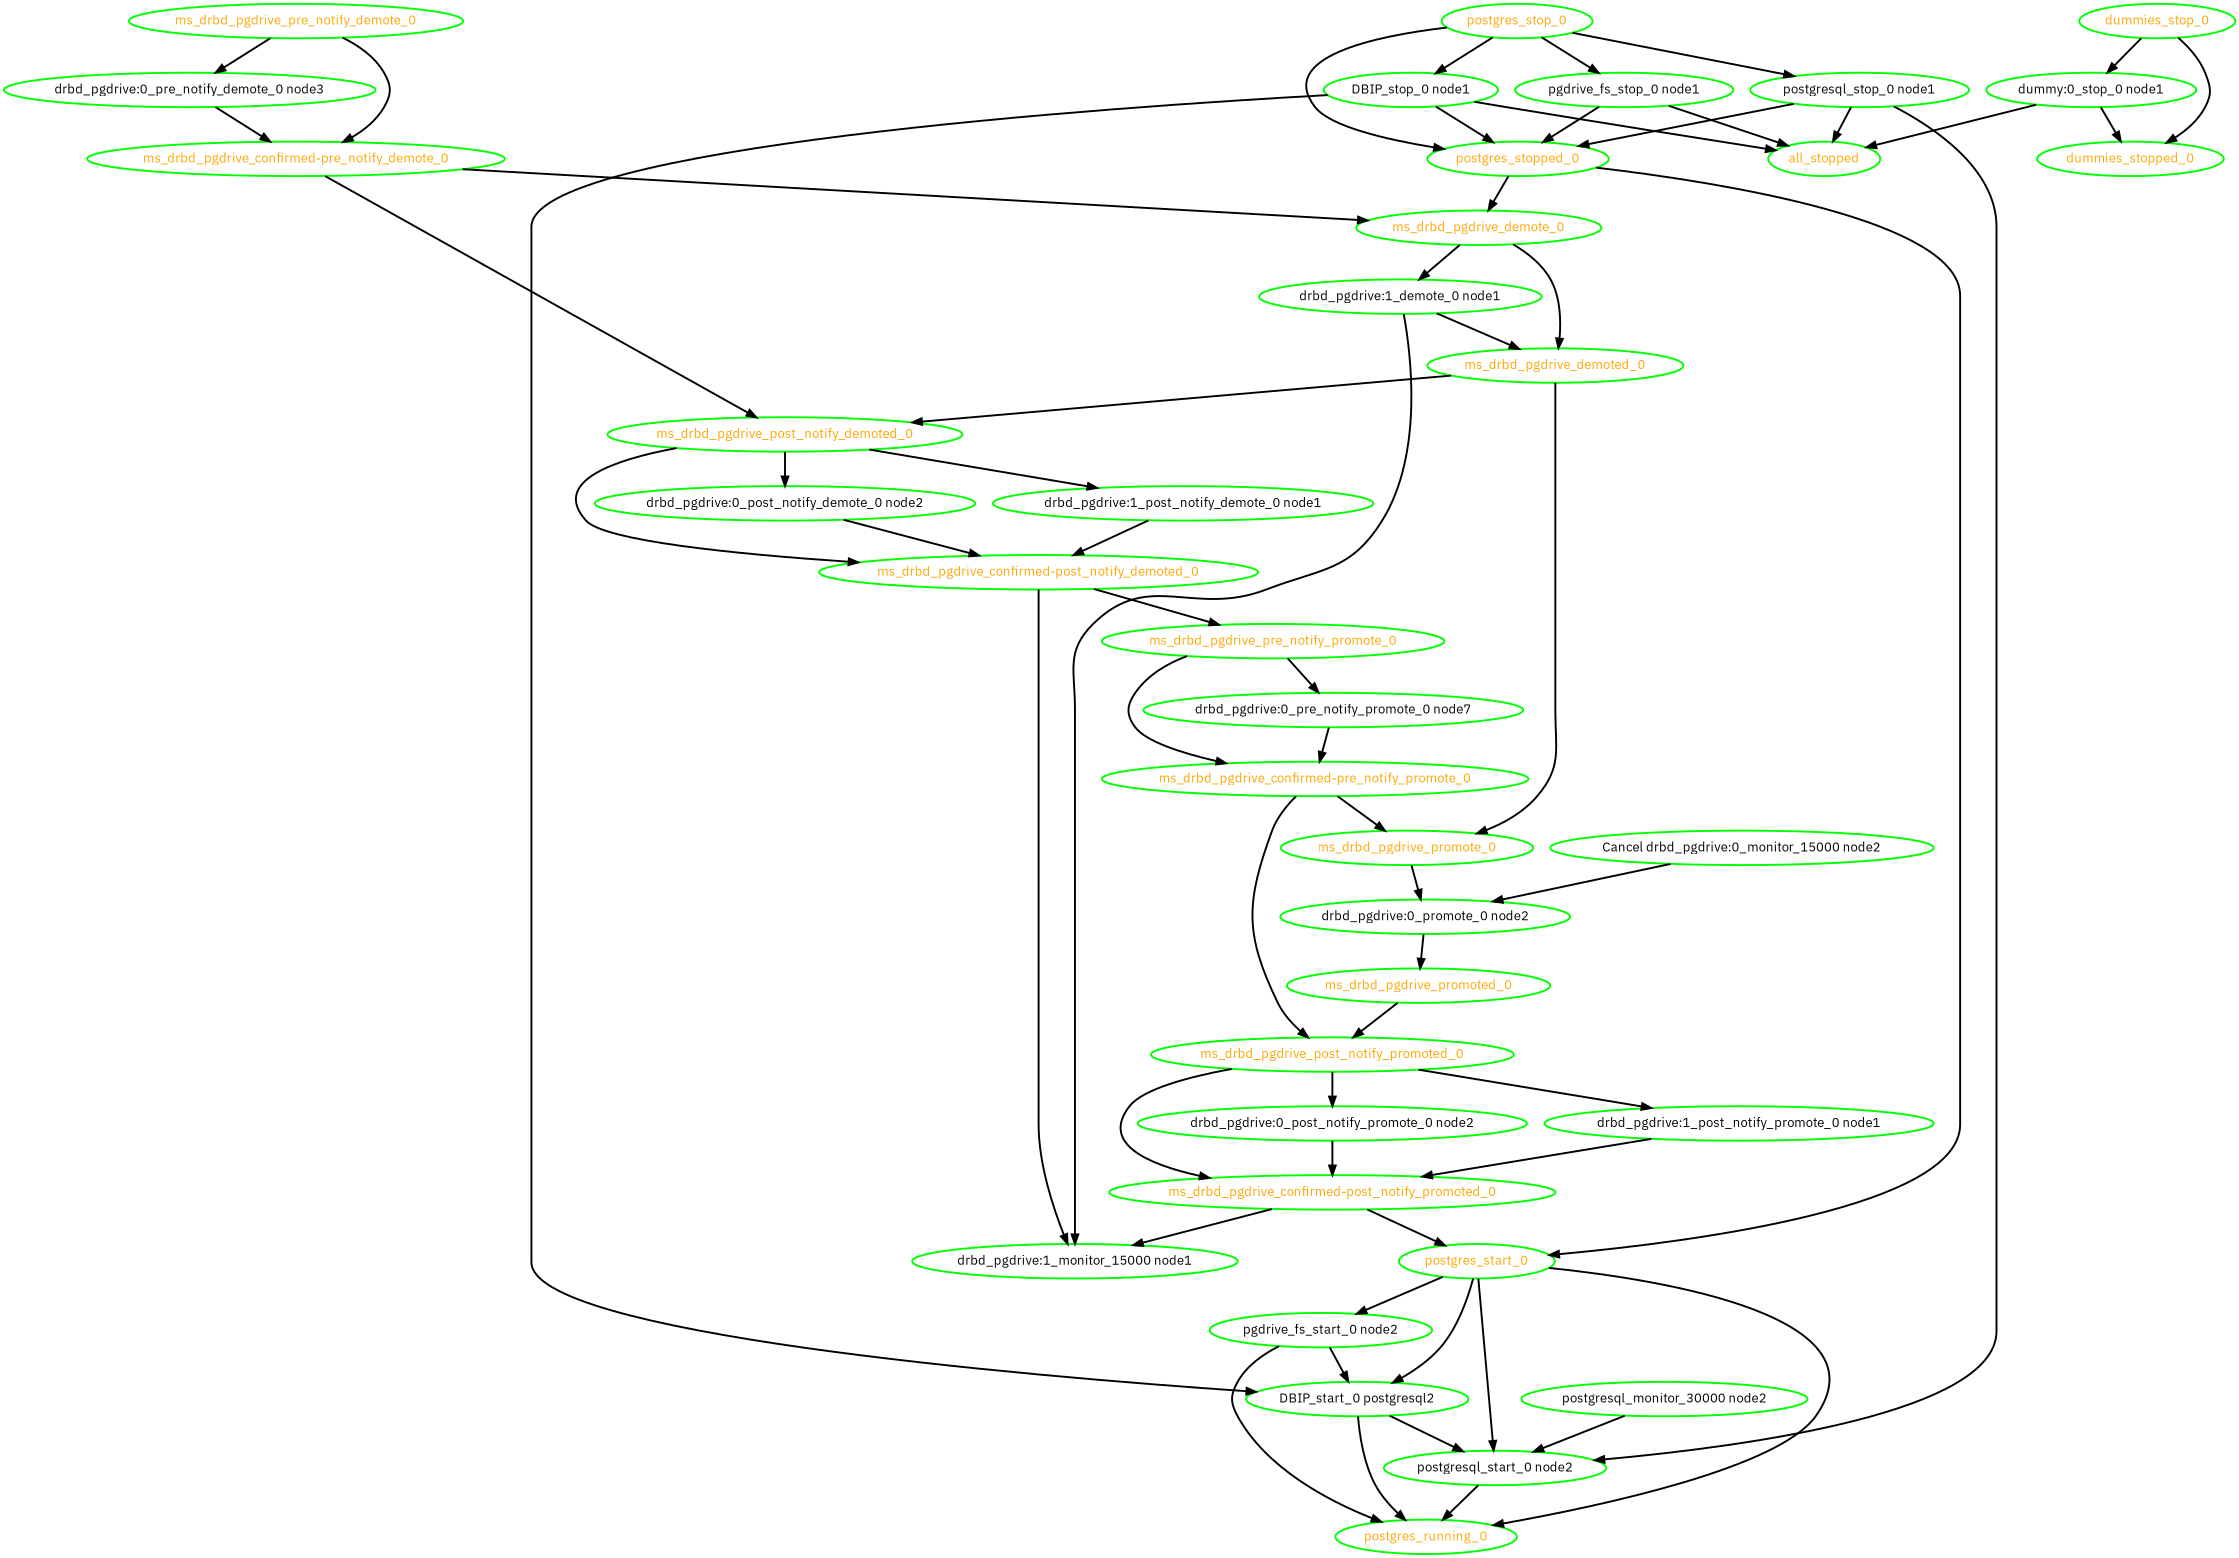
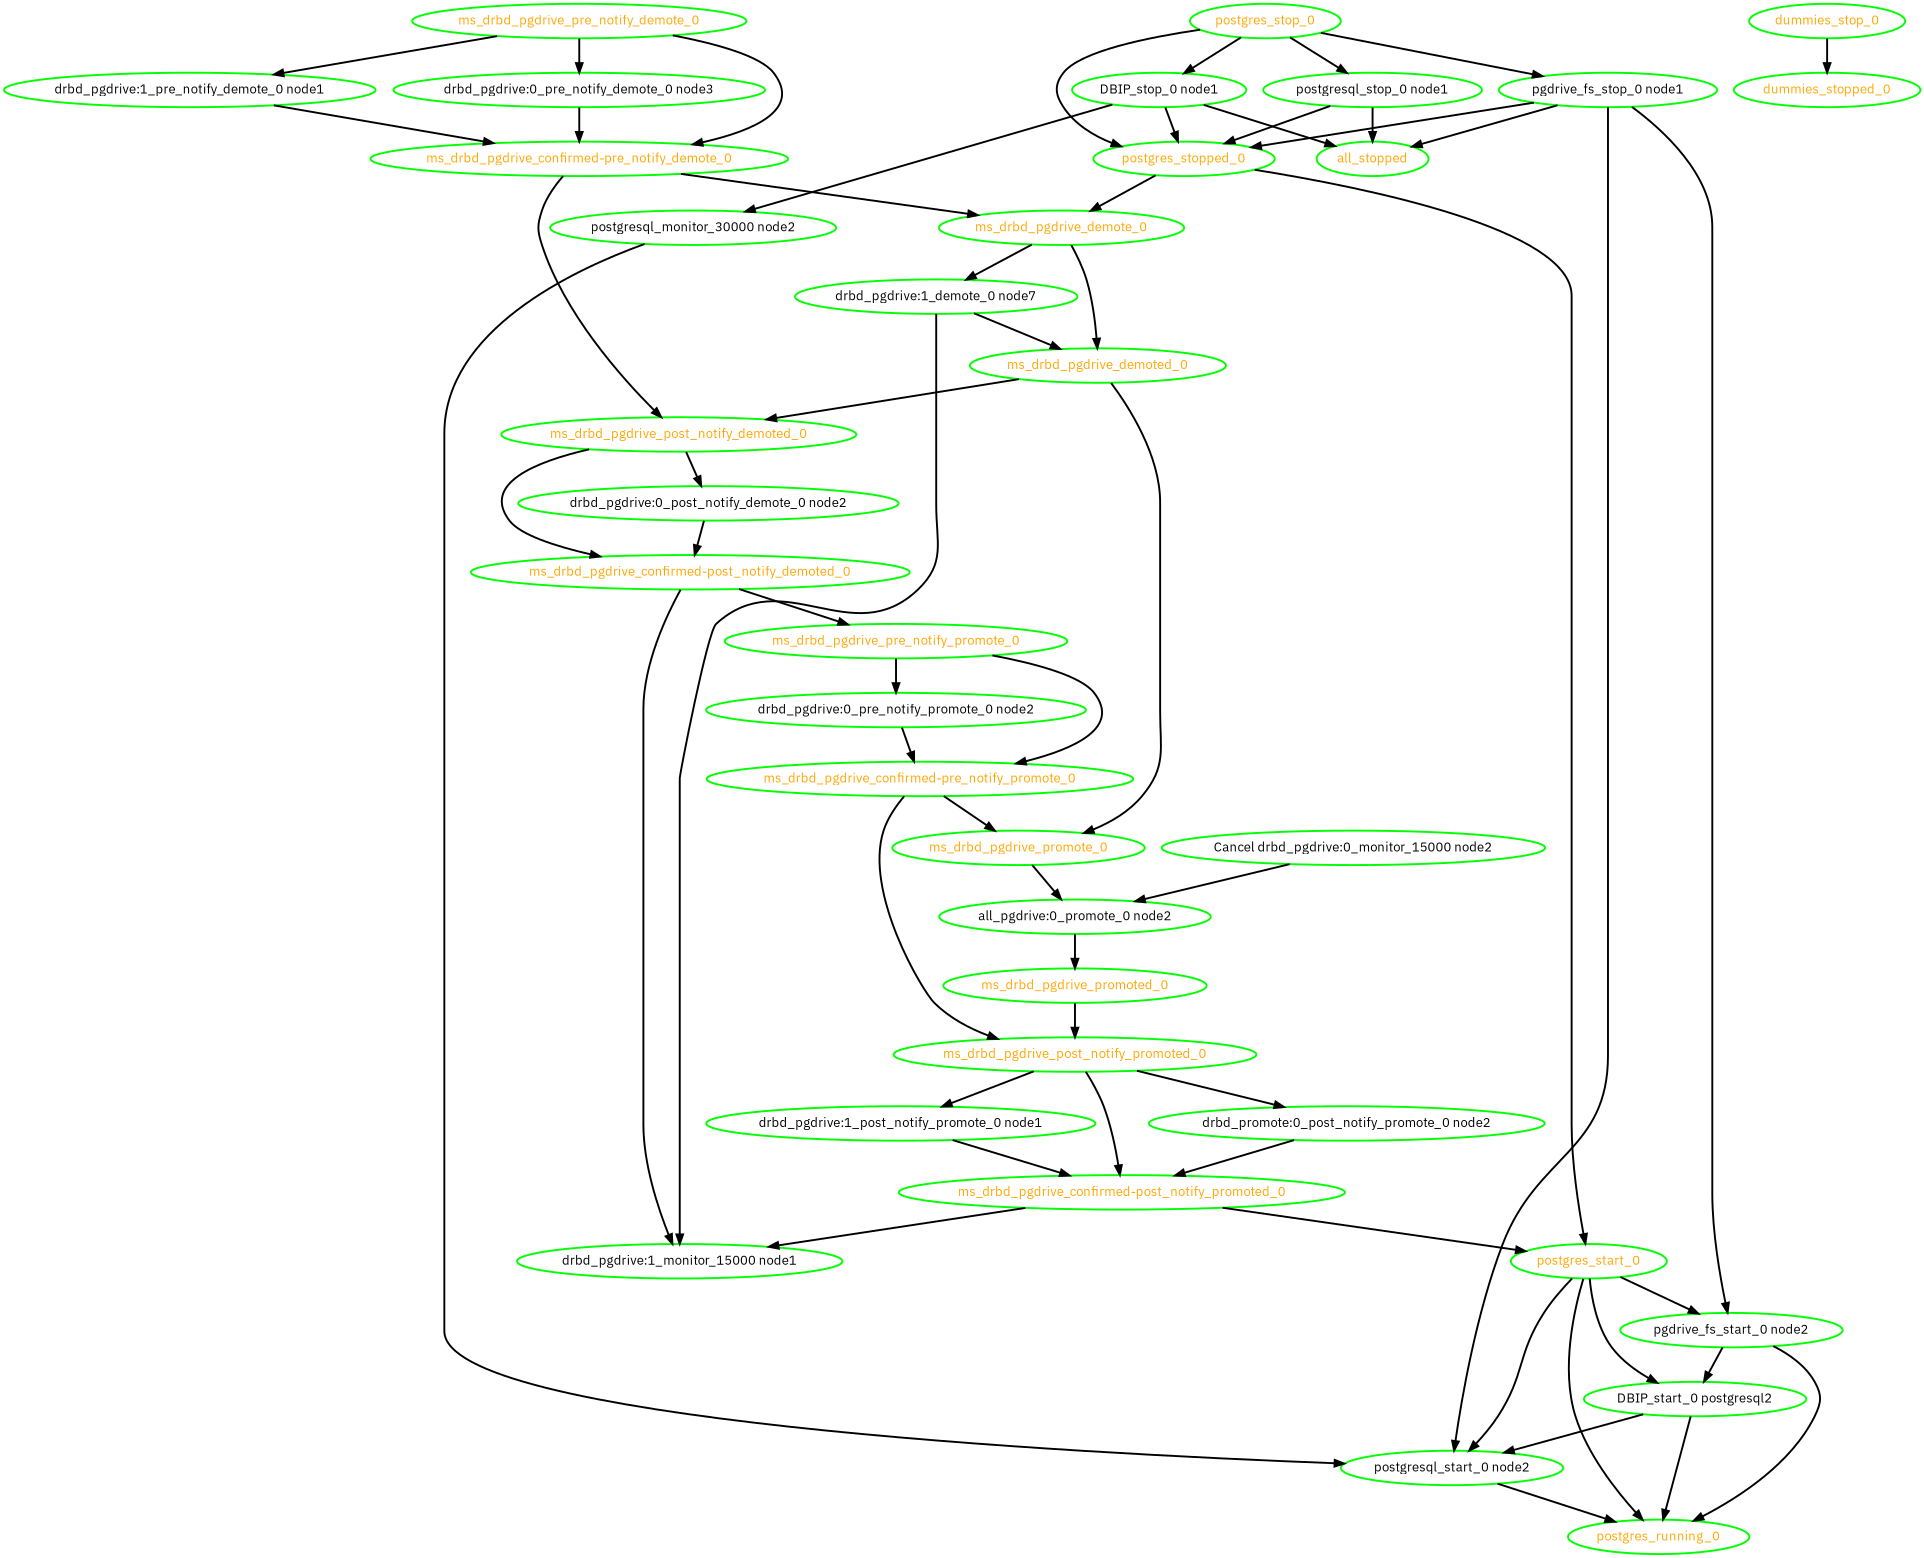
node "drbd_pgdrive:1_pre_notify_demote_0 node1": added
node "dummy:0_stop_0 node1": removed
node "drbd_pgdrive:1_demote_0 node1": label "drbd_pgdrive:1_demote_0 node1" -> "drbd_pgdrive:1_demote_0 node7"
node "drbd_pgdrive:1_post_notify_demote_0 node1": removed
edge "pgdrive_fs_stop_0 node1" -> "pgdrive_fs_start_0 node2": added
edge "DBIP_stop_0 node1" -> "DBIP_start_0 postgresql2": now "DBIP_stop_0 node1" -> "postgresql_monitor_30000 node2"
node "drbd_pgdrive:0_pre_notify_promote_0 node7": label "drbd_pgdrive:0_pre_notify_promote_0 node7" -> "drbd_pgdrive:0_pre_notify_promote_0 node2"
edge "postgresql_stop_0 node1" -> "postgresql_start_0 node2": now "pgdrive_fs_stop_0 node1" -> "postgresql_start_0 node2"
node "drbd_pgdrive:0_promote_0 node2": label "drbd_pgdrive:0_promote_0 node2" -> "all_pgdrive:0_promote_0 node2"
node "drbd_pgdrive:0_post_notify_promote_0 node2": label "drbd_pgdrive:0_post_notify_promote_0 node2" -> "drbd_promote:0_post_notify_promote_0 node2"
